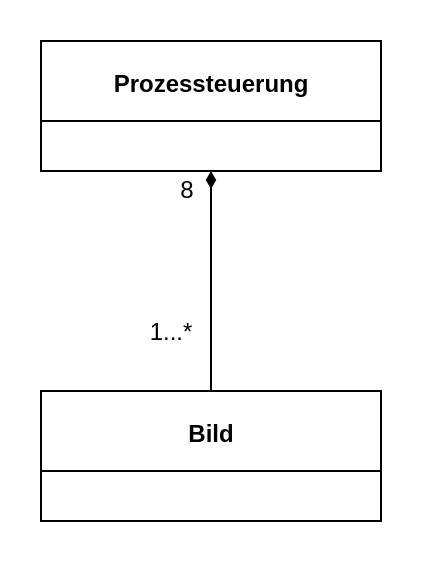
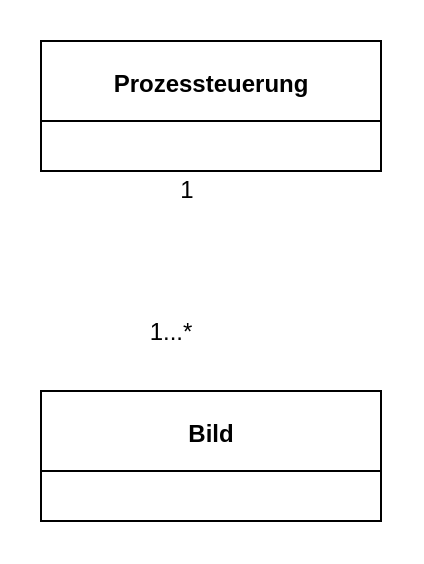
node "8": label "8" -> "1"
edge "Bild" -> "Prozessteuerung": removed
